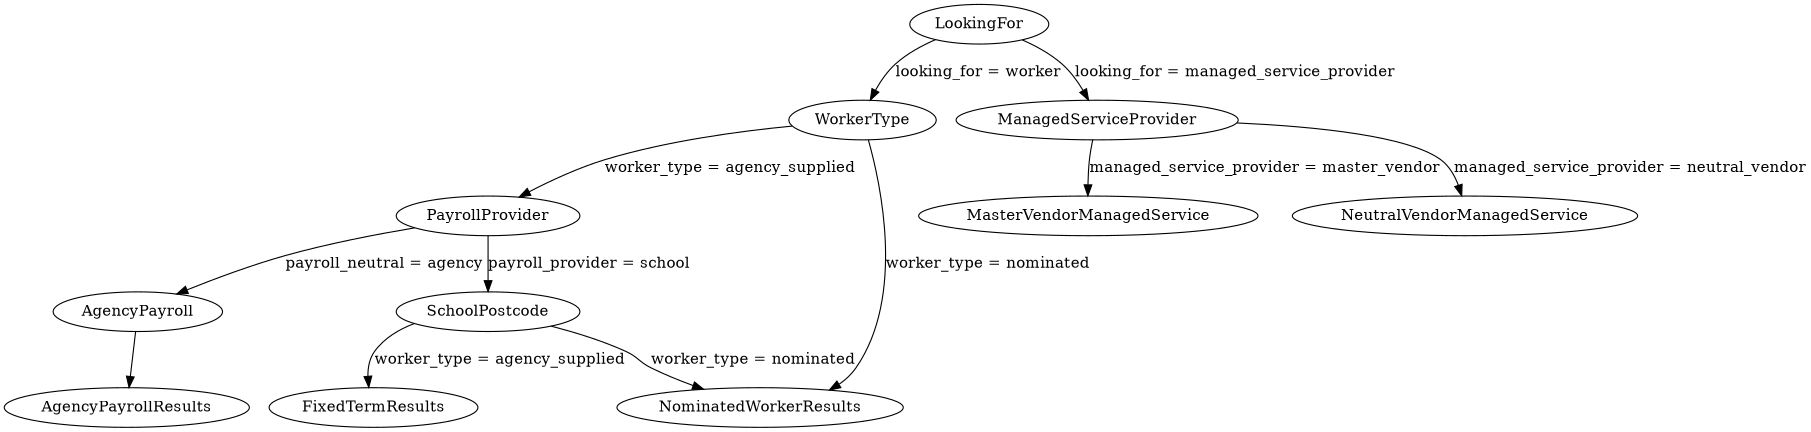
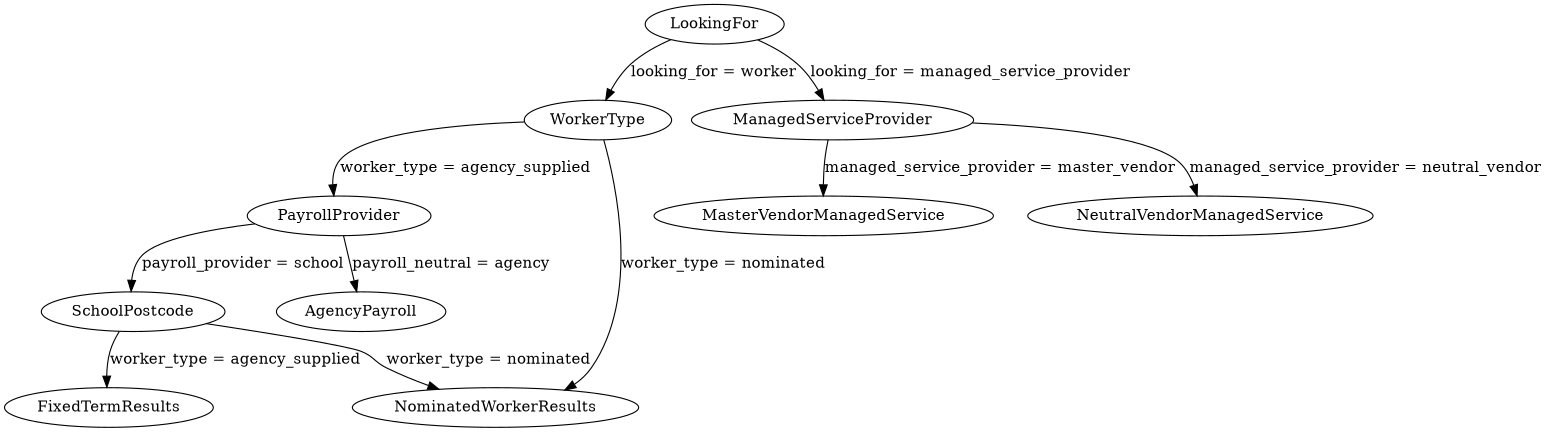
node "AgencyPayrollResults": removed
